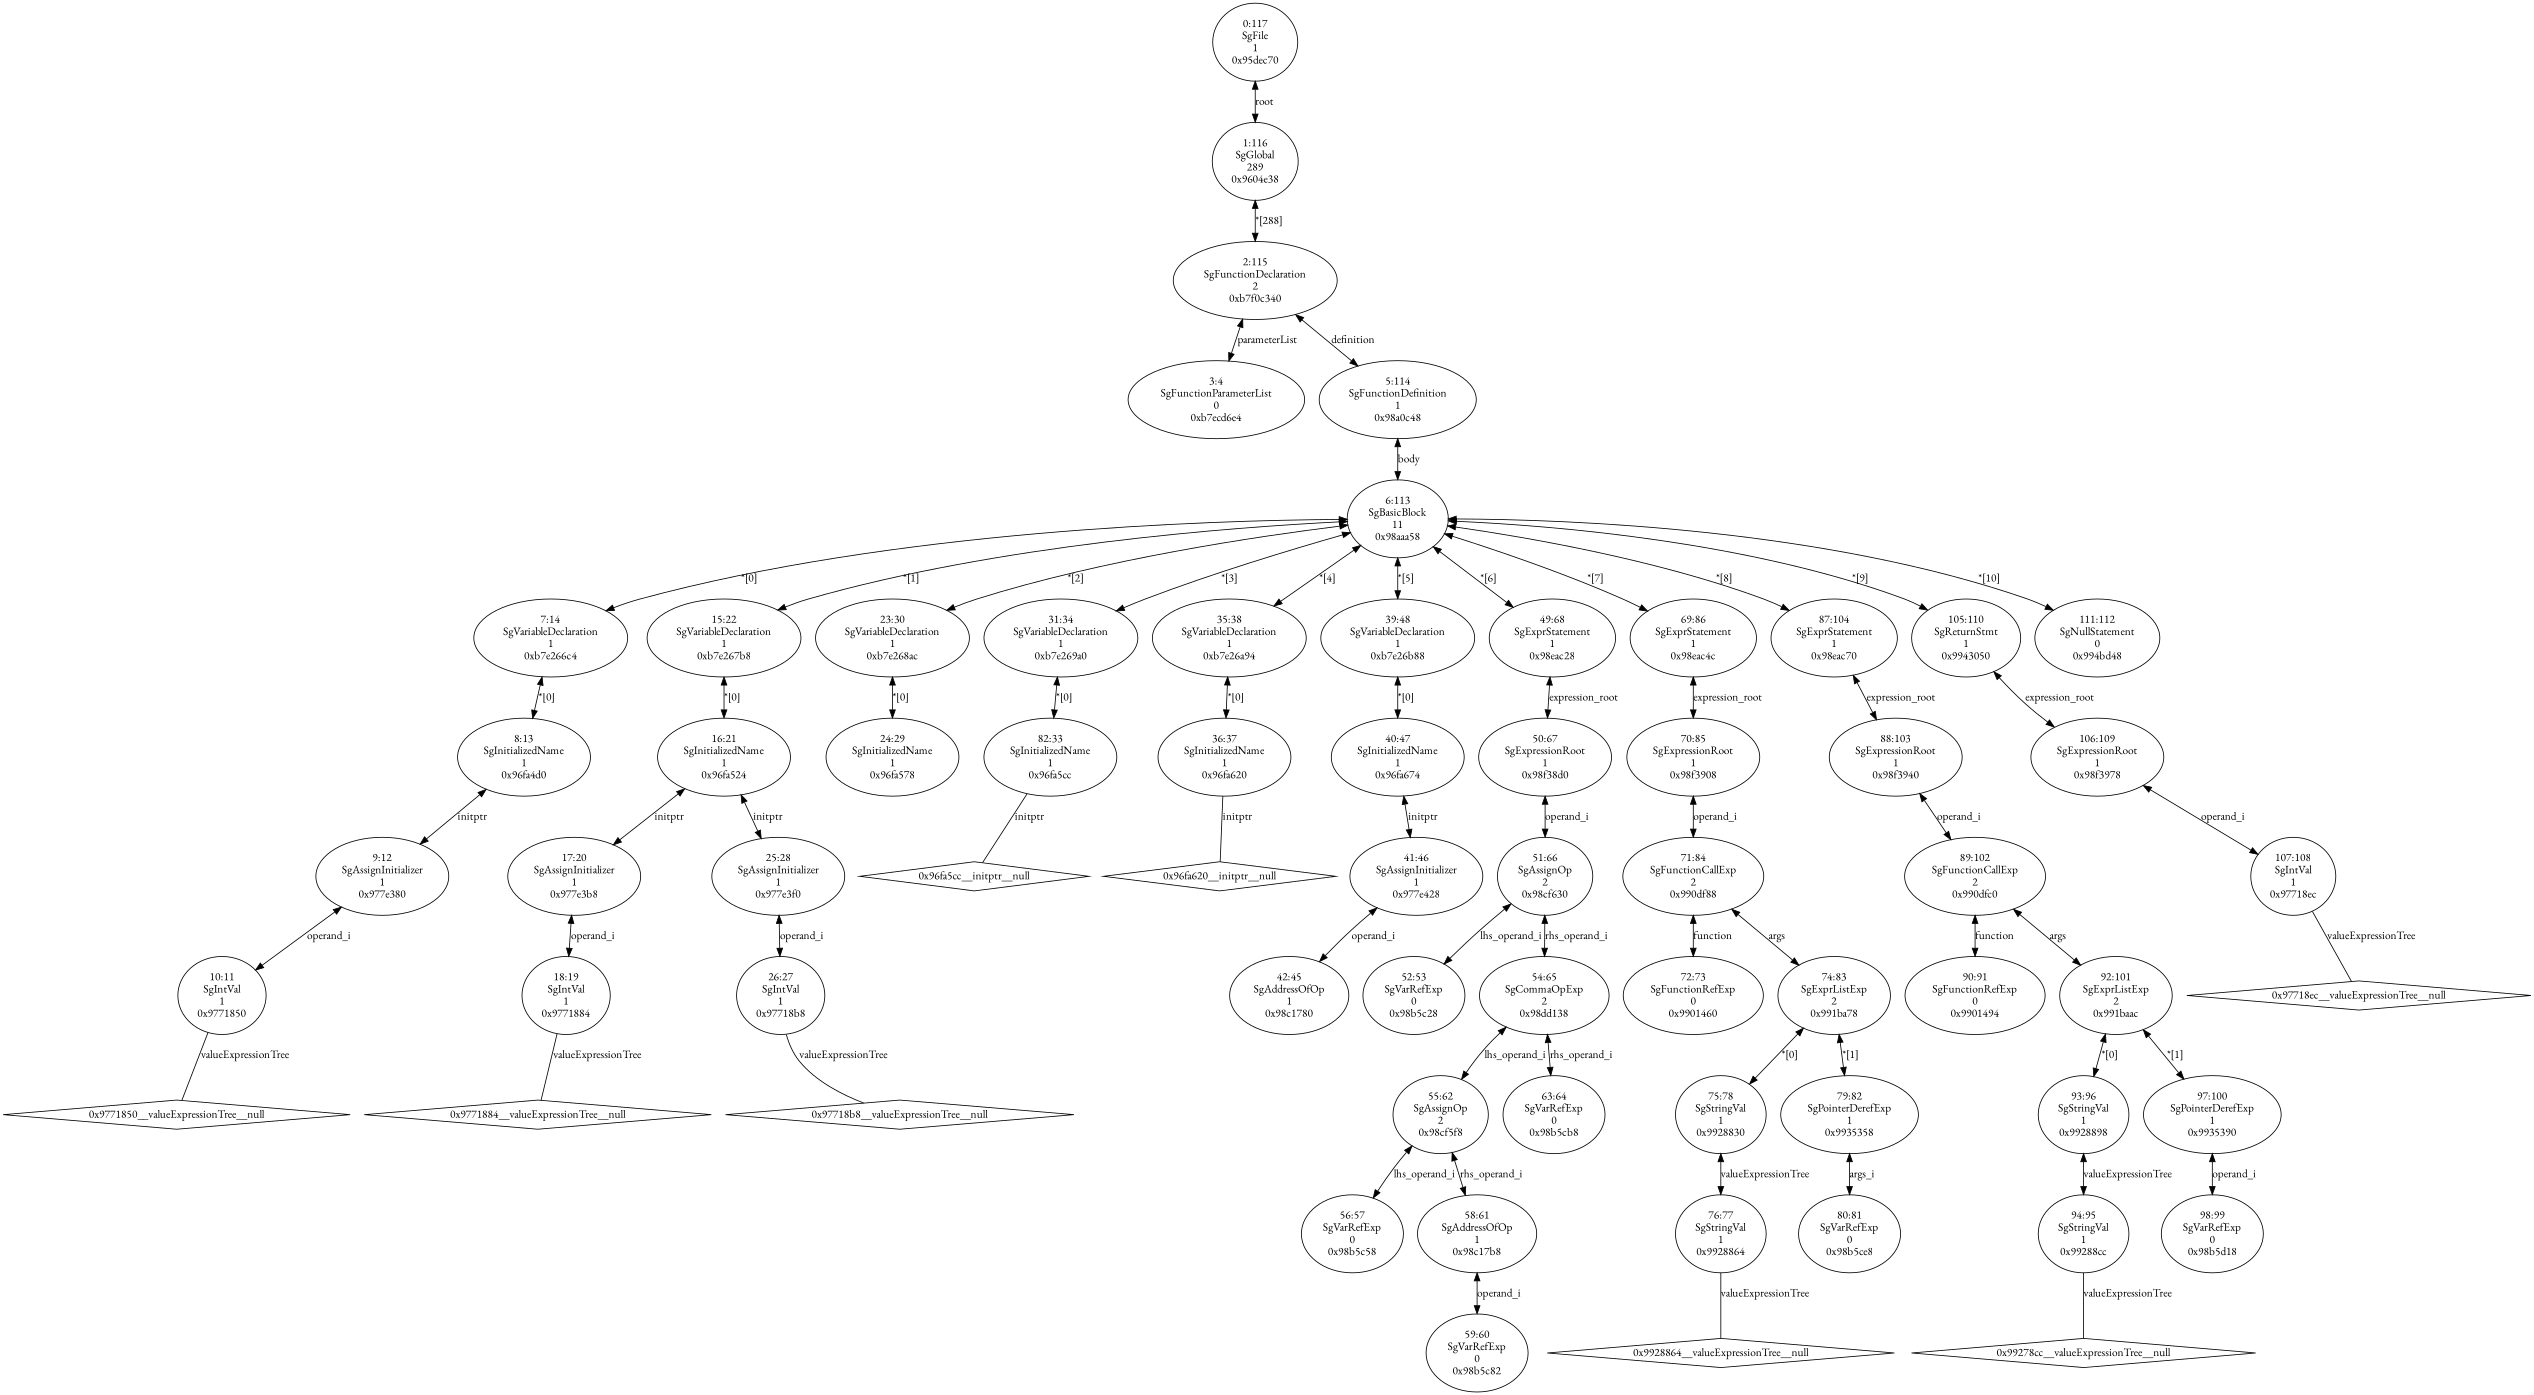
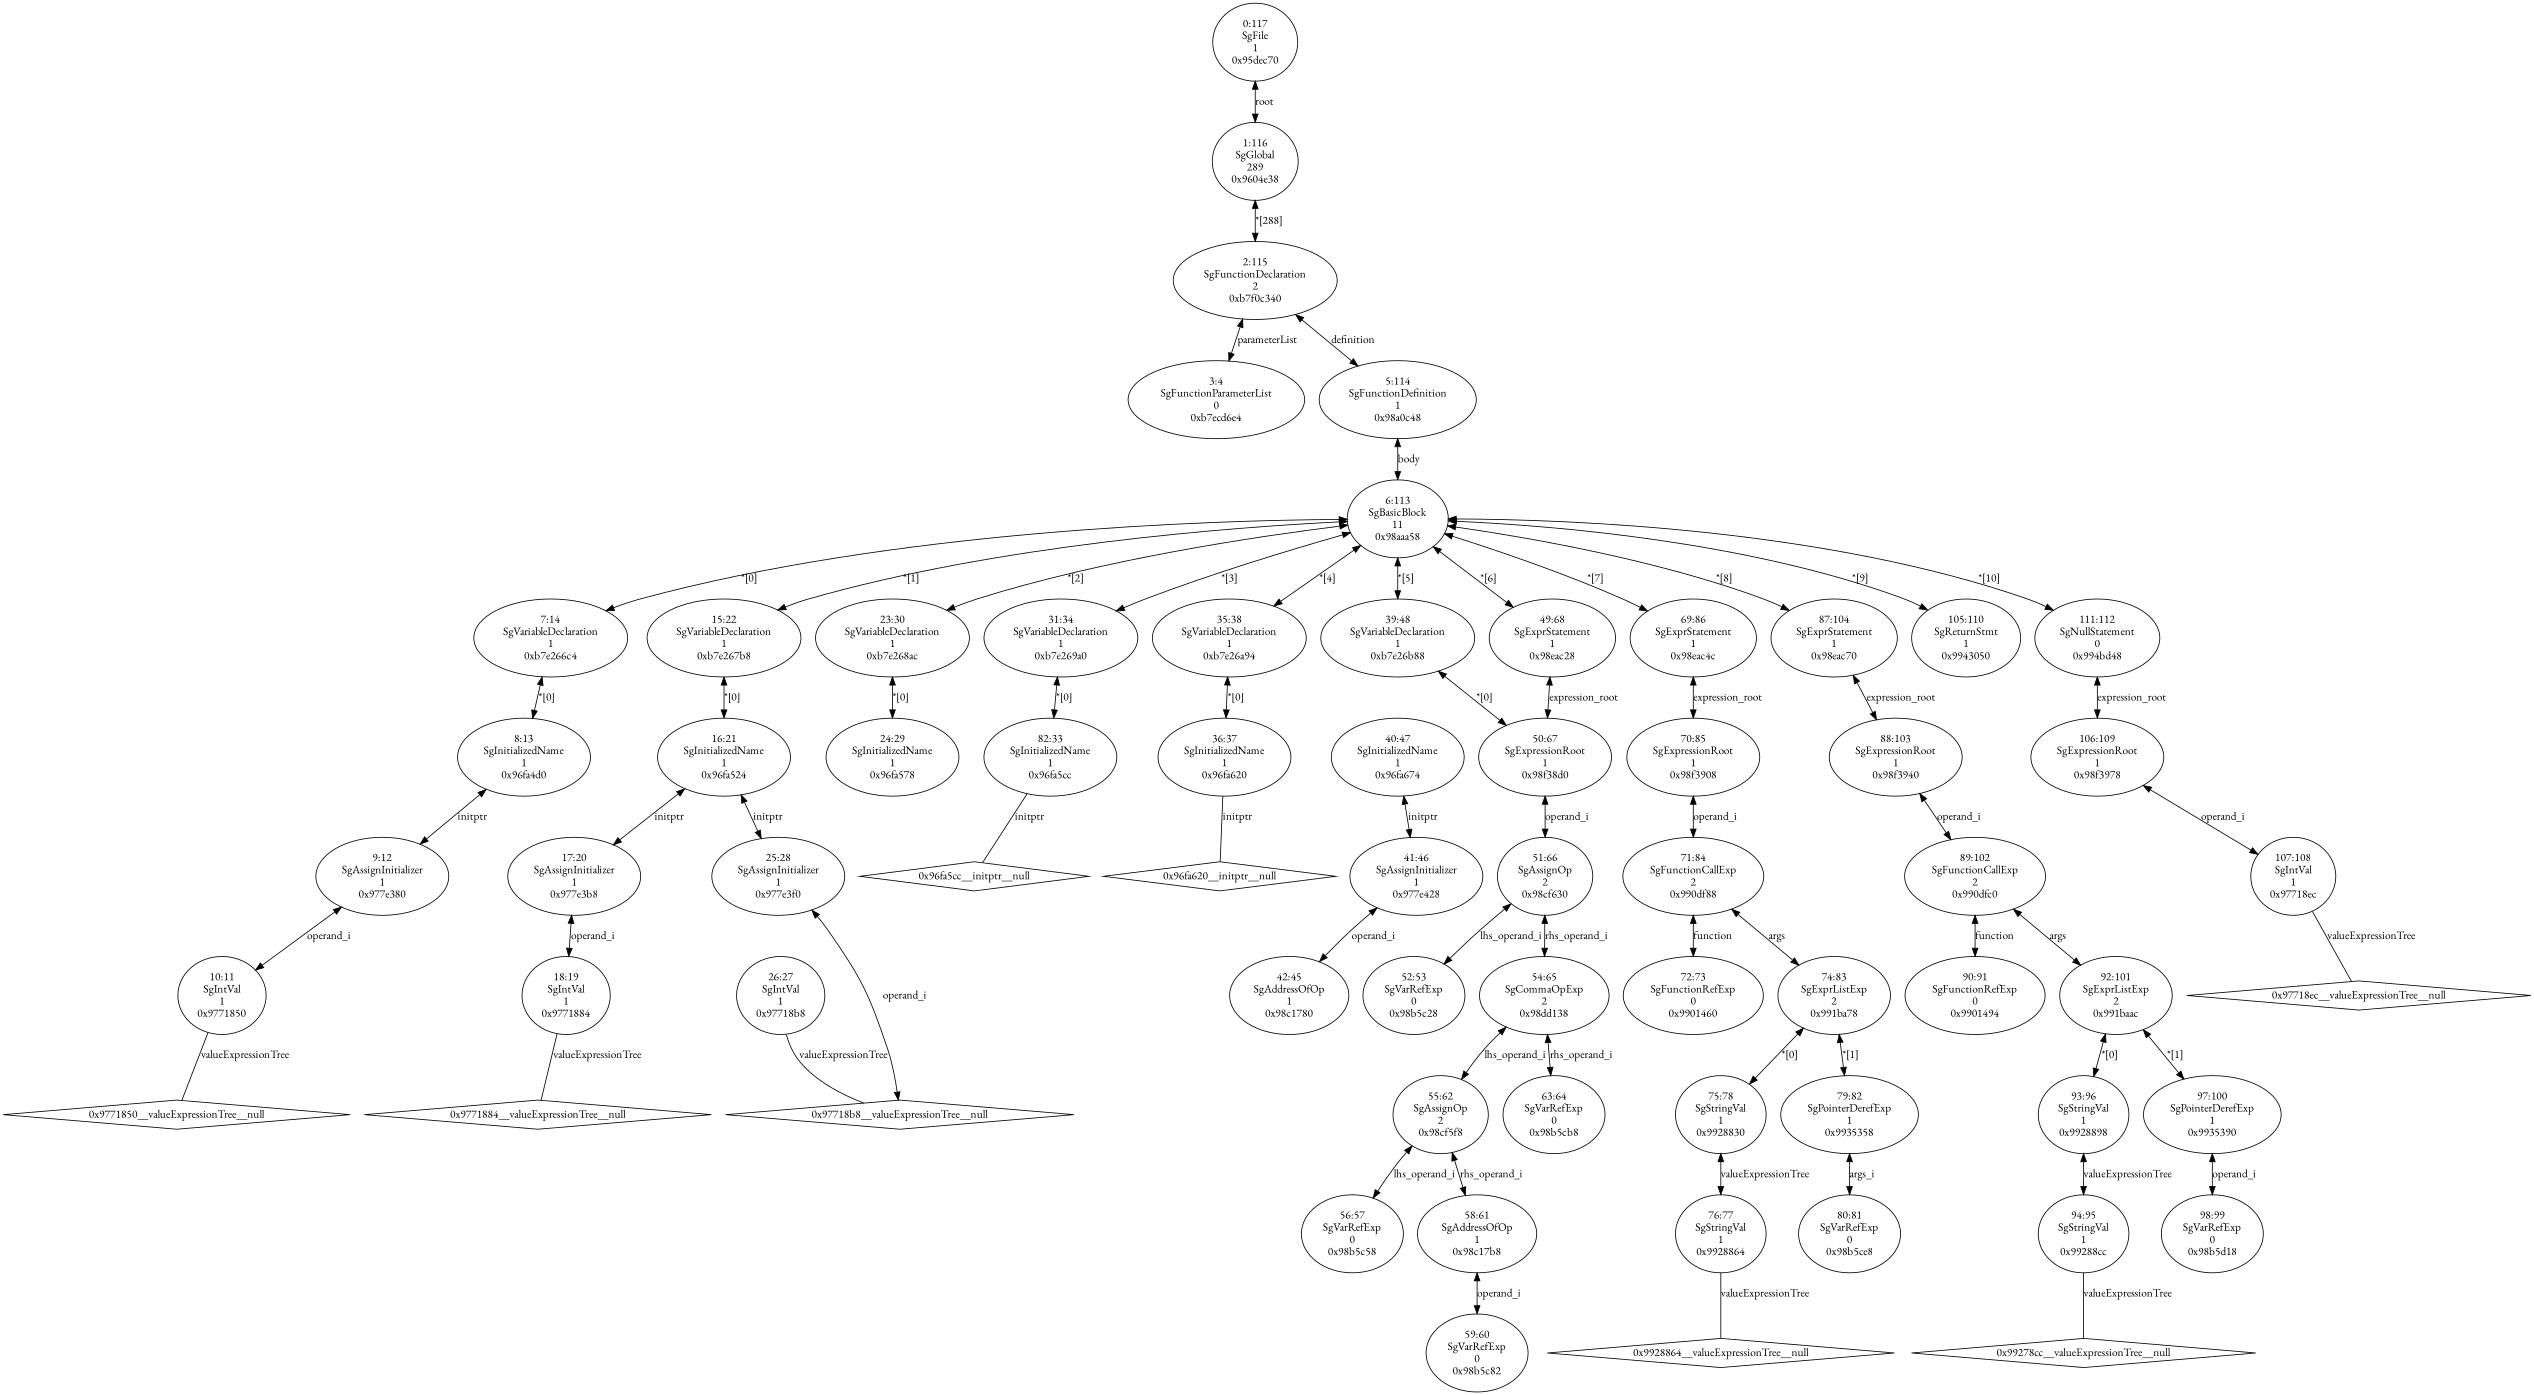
edge "39:48 SgVariableDeclaration 1 0xb7e26b88" -- "40:47 SgInitializedName 1 0x96fa674": now "39:48 SgVariableDeclaration 1 0xb7e26b88" -- "50:67 SgExpressionRoot 1 0x98f38d0"
edge "105:110 SgReturnStmt 1 0x9943050" -- "106:109 SgExpressionRoot 1 0x98f3978": now "111:112 SgNullStatement 0 0x994bd48" -- "106:109 SgExpressionRoot 1 0x98f3978"
edge "25:28 SgAssignInitializer 1 0x977e3f0" -- "26:27 SgIntVal 1 0x97718b8": now "25:28 SgAssignInitializer 1 0x977e3f0" -- "0x97718b8__valueExpressionTree__null"
